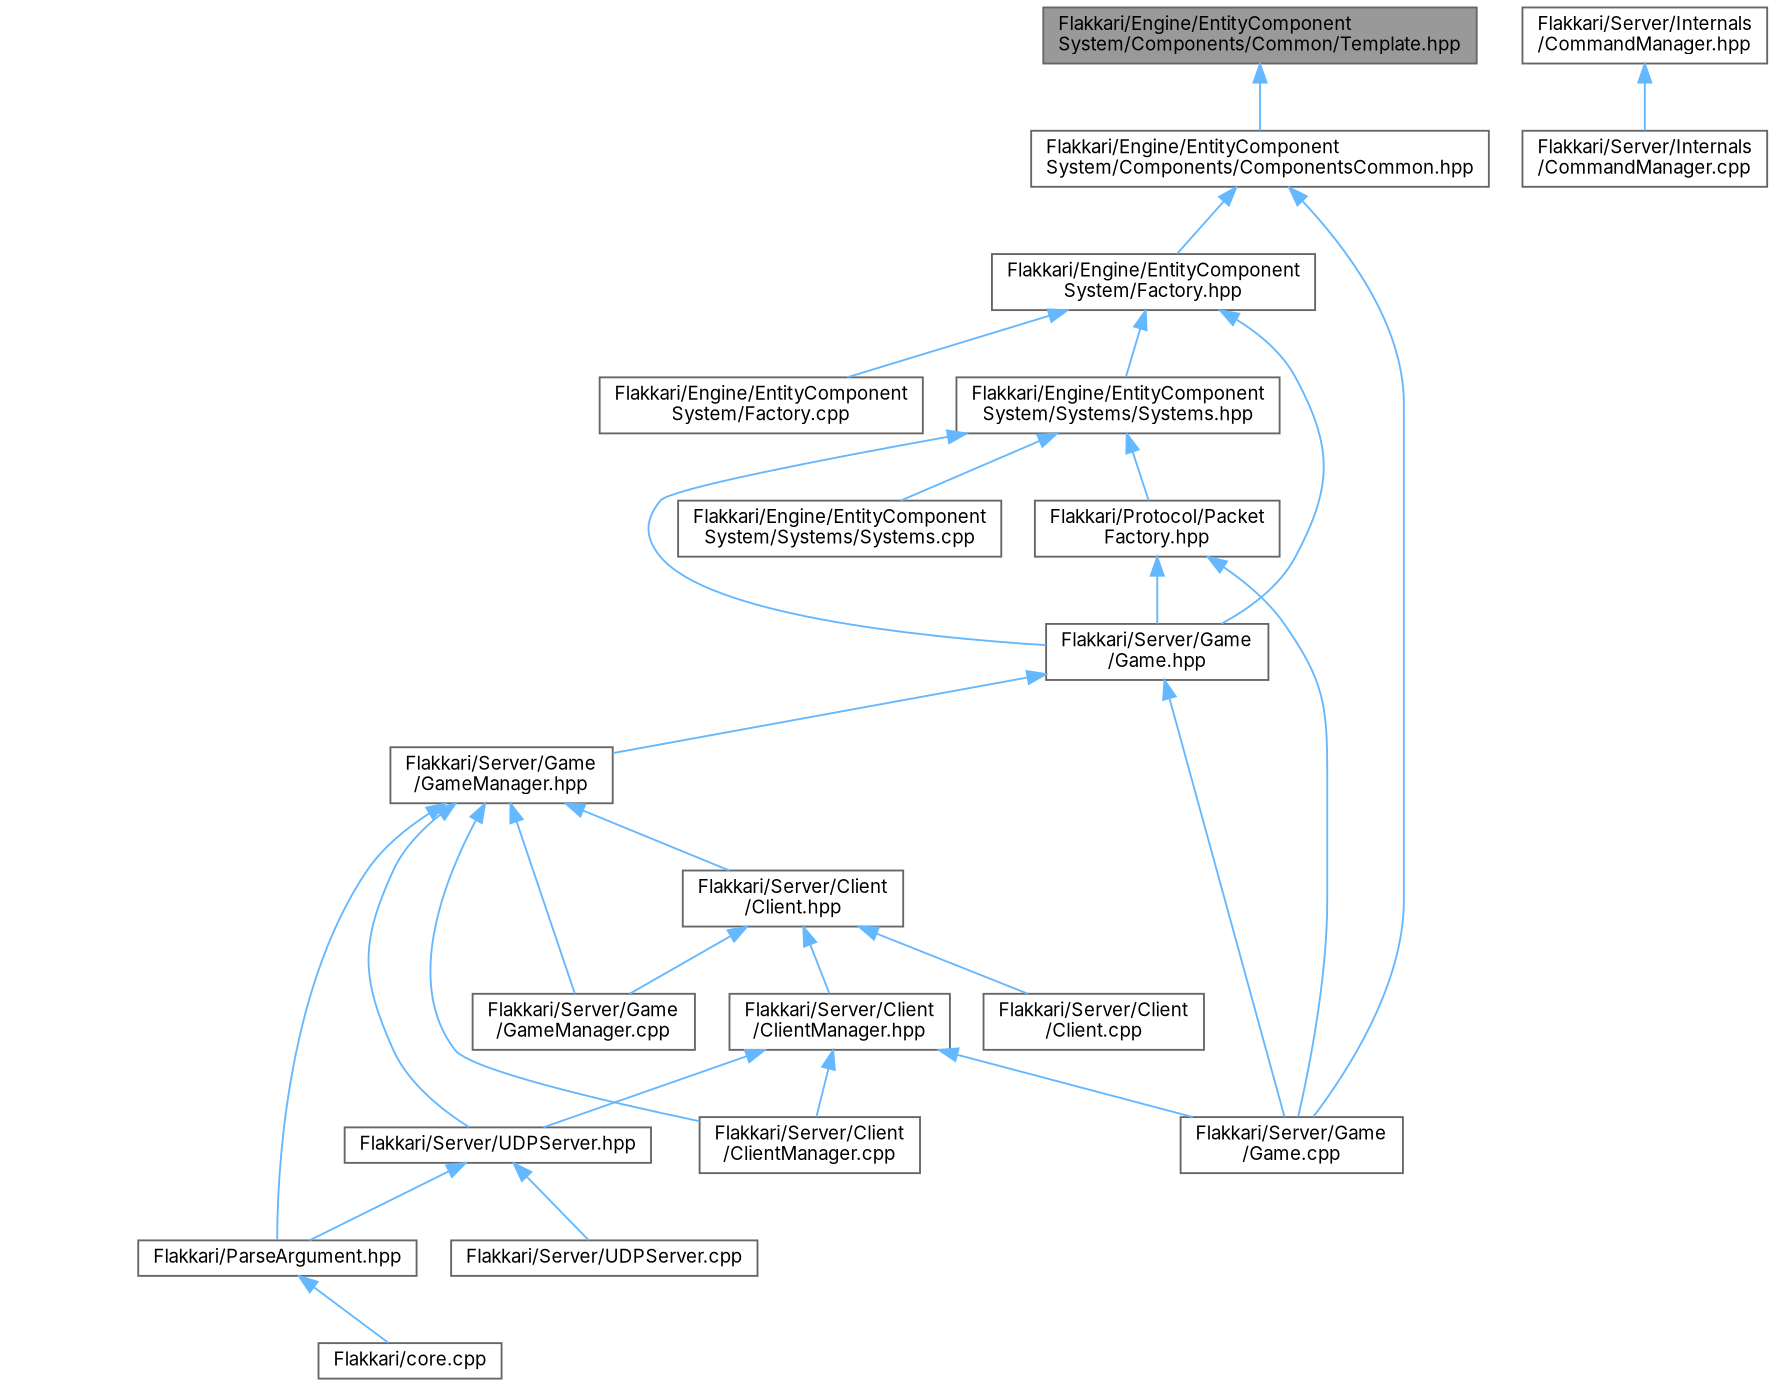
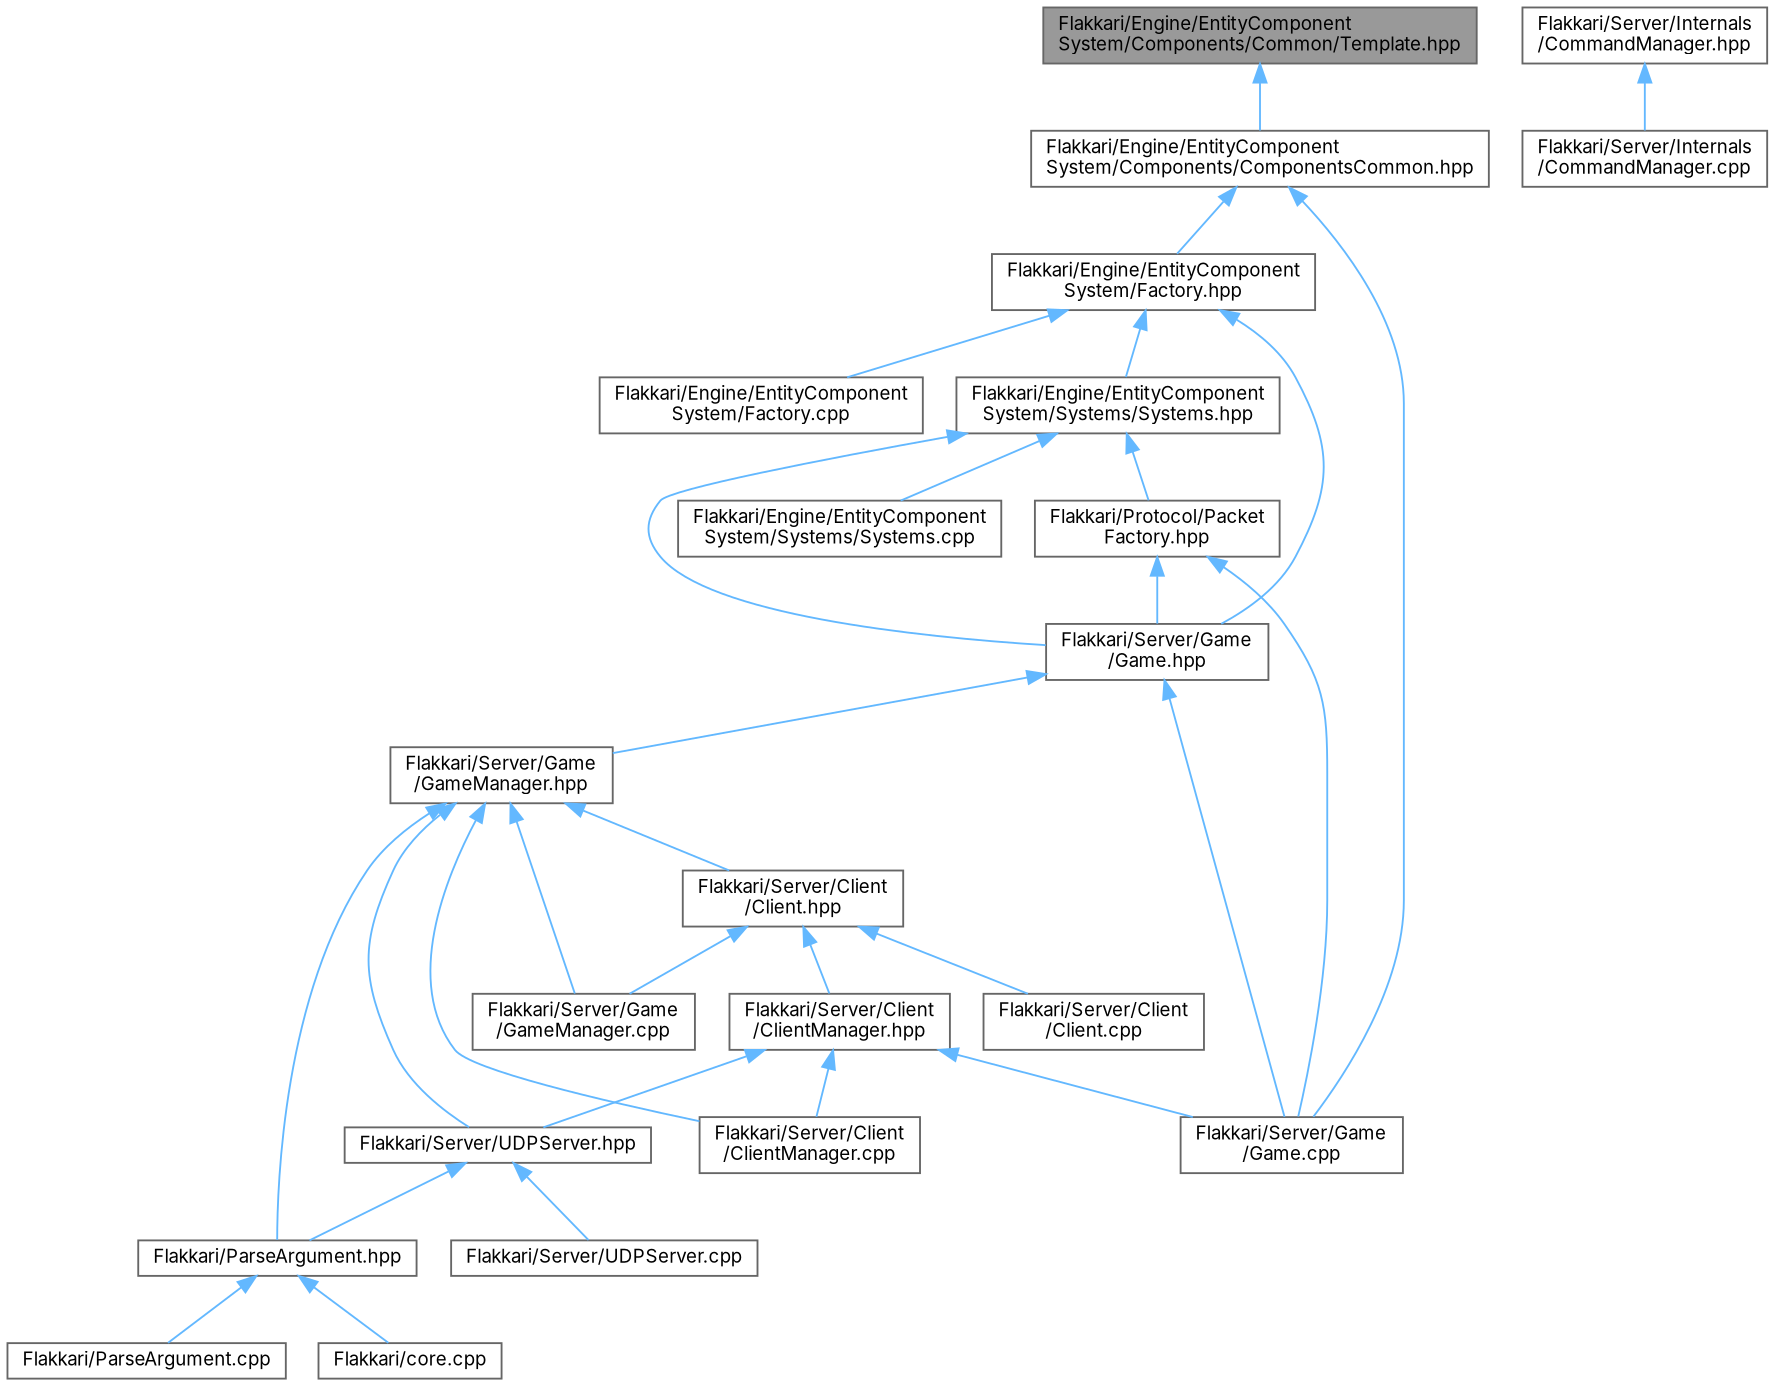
node "Flakkari/ParseArgument.cpp": added
